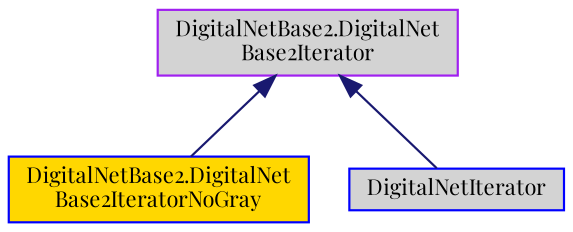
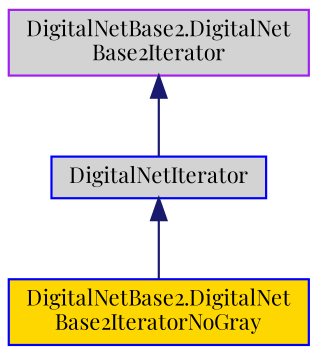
edge "DigitalNetBase2.DigitalNet Base2IteratorNoGray" -> "DigitalNetBase2.DigitalNet Base2Iterator": now "DigitalNetBase2.DigitalNet Base2IteratorNoGray" -> "DigitalNetIterator"
